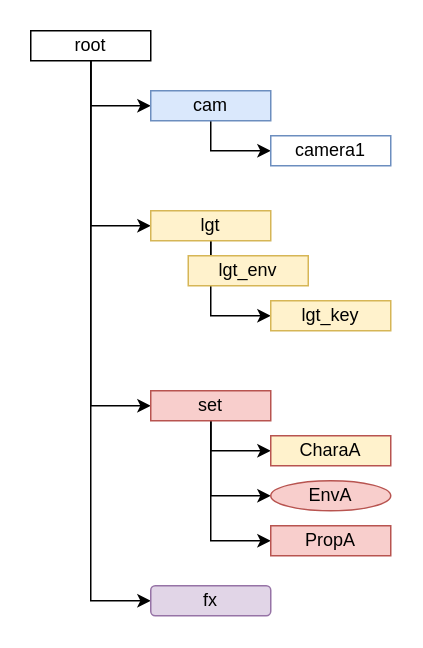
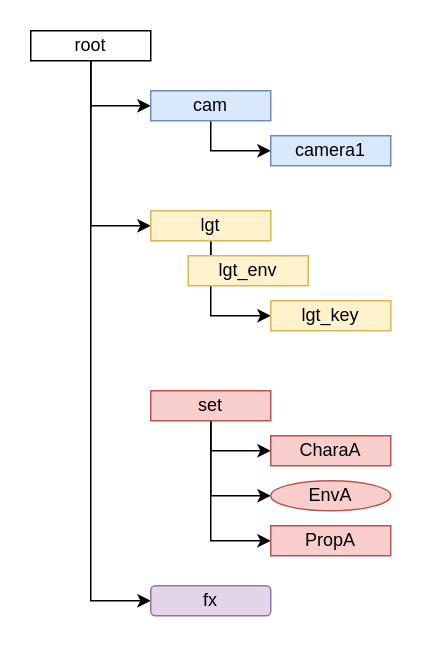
node "camera1": fillcolor #ffffff -> #dae8fc
edge "root" -> "set": removed
node "CharaA": fillcolor #fff2cc -> #f8cecc
